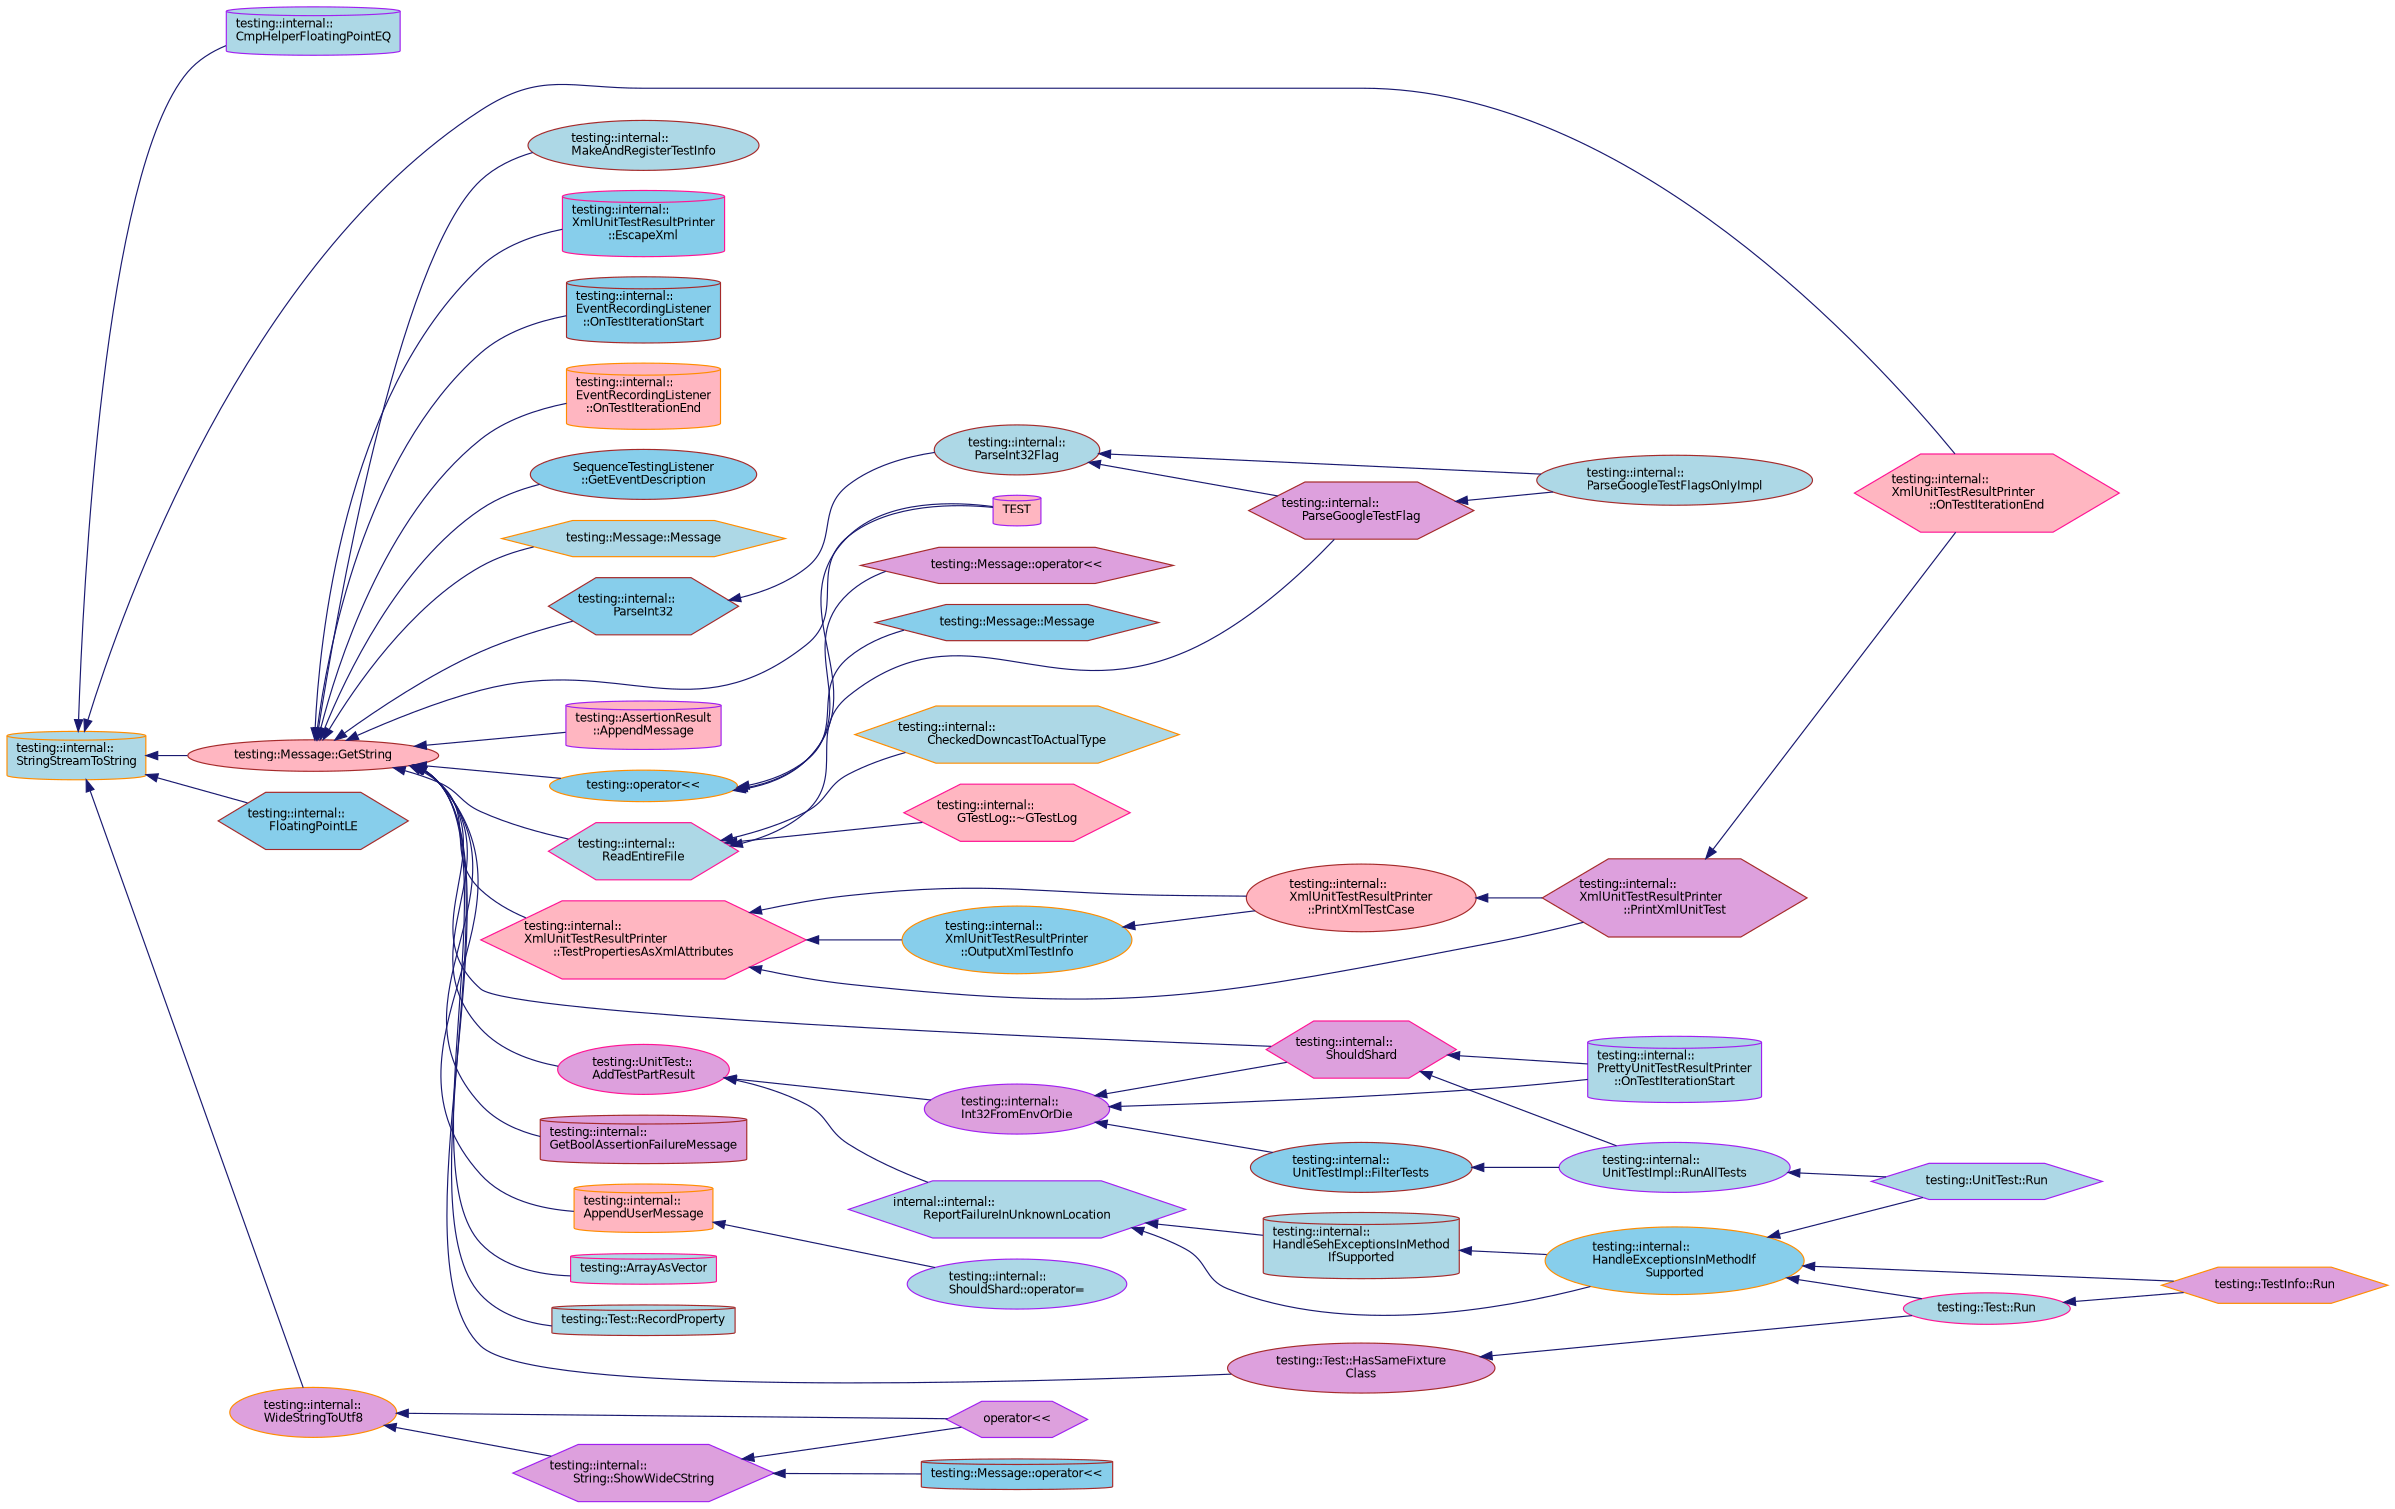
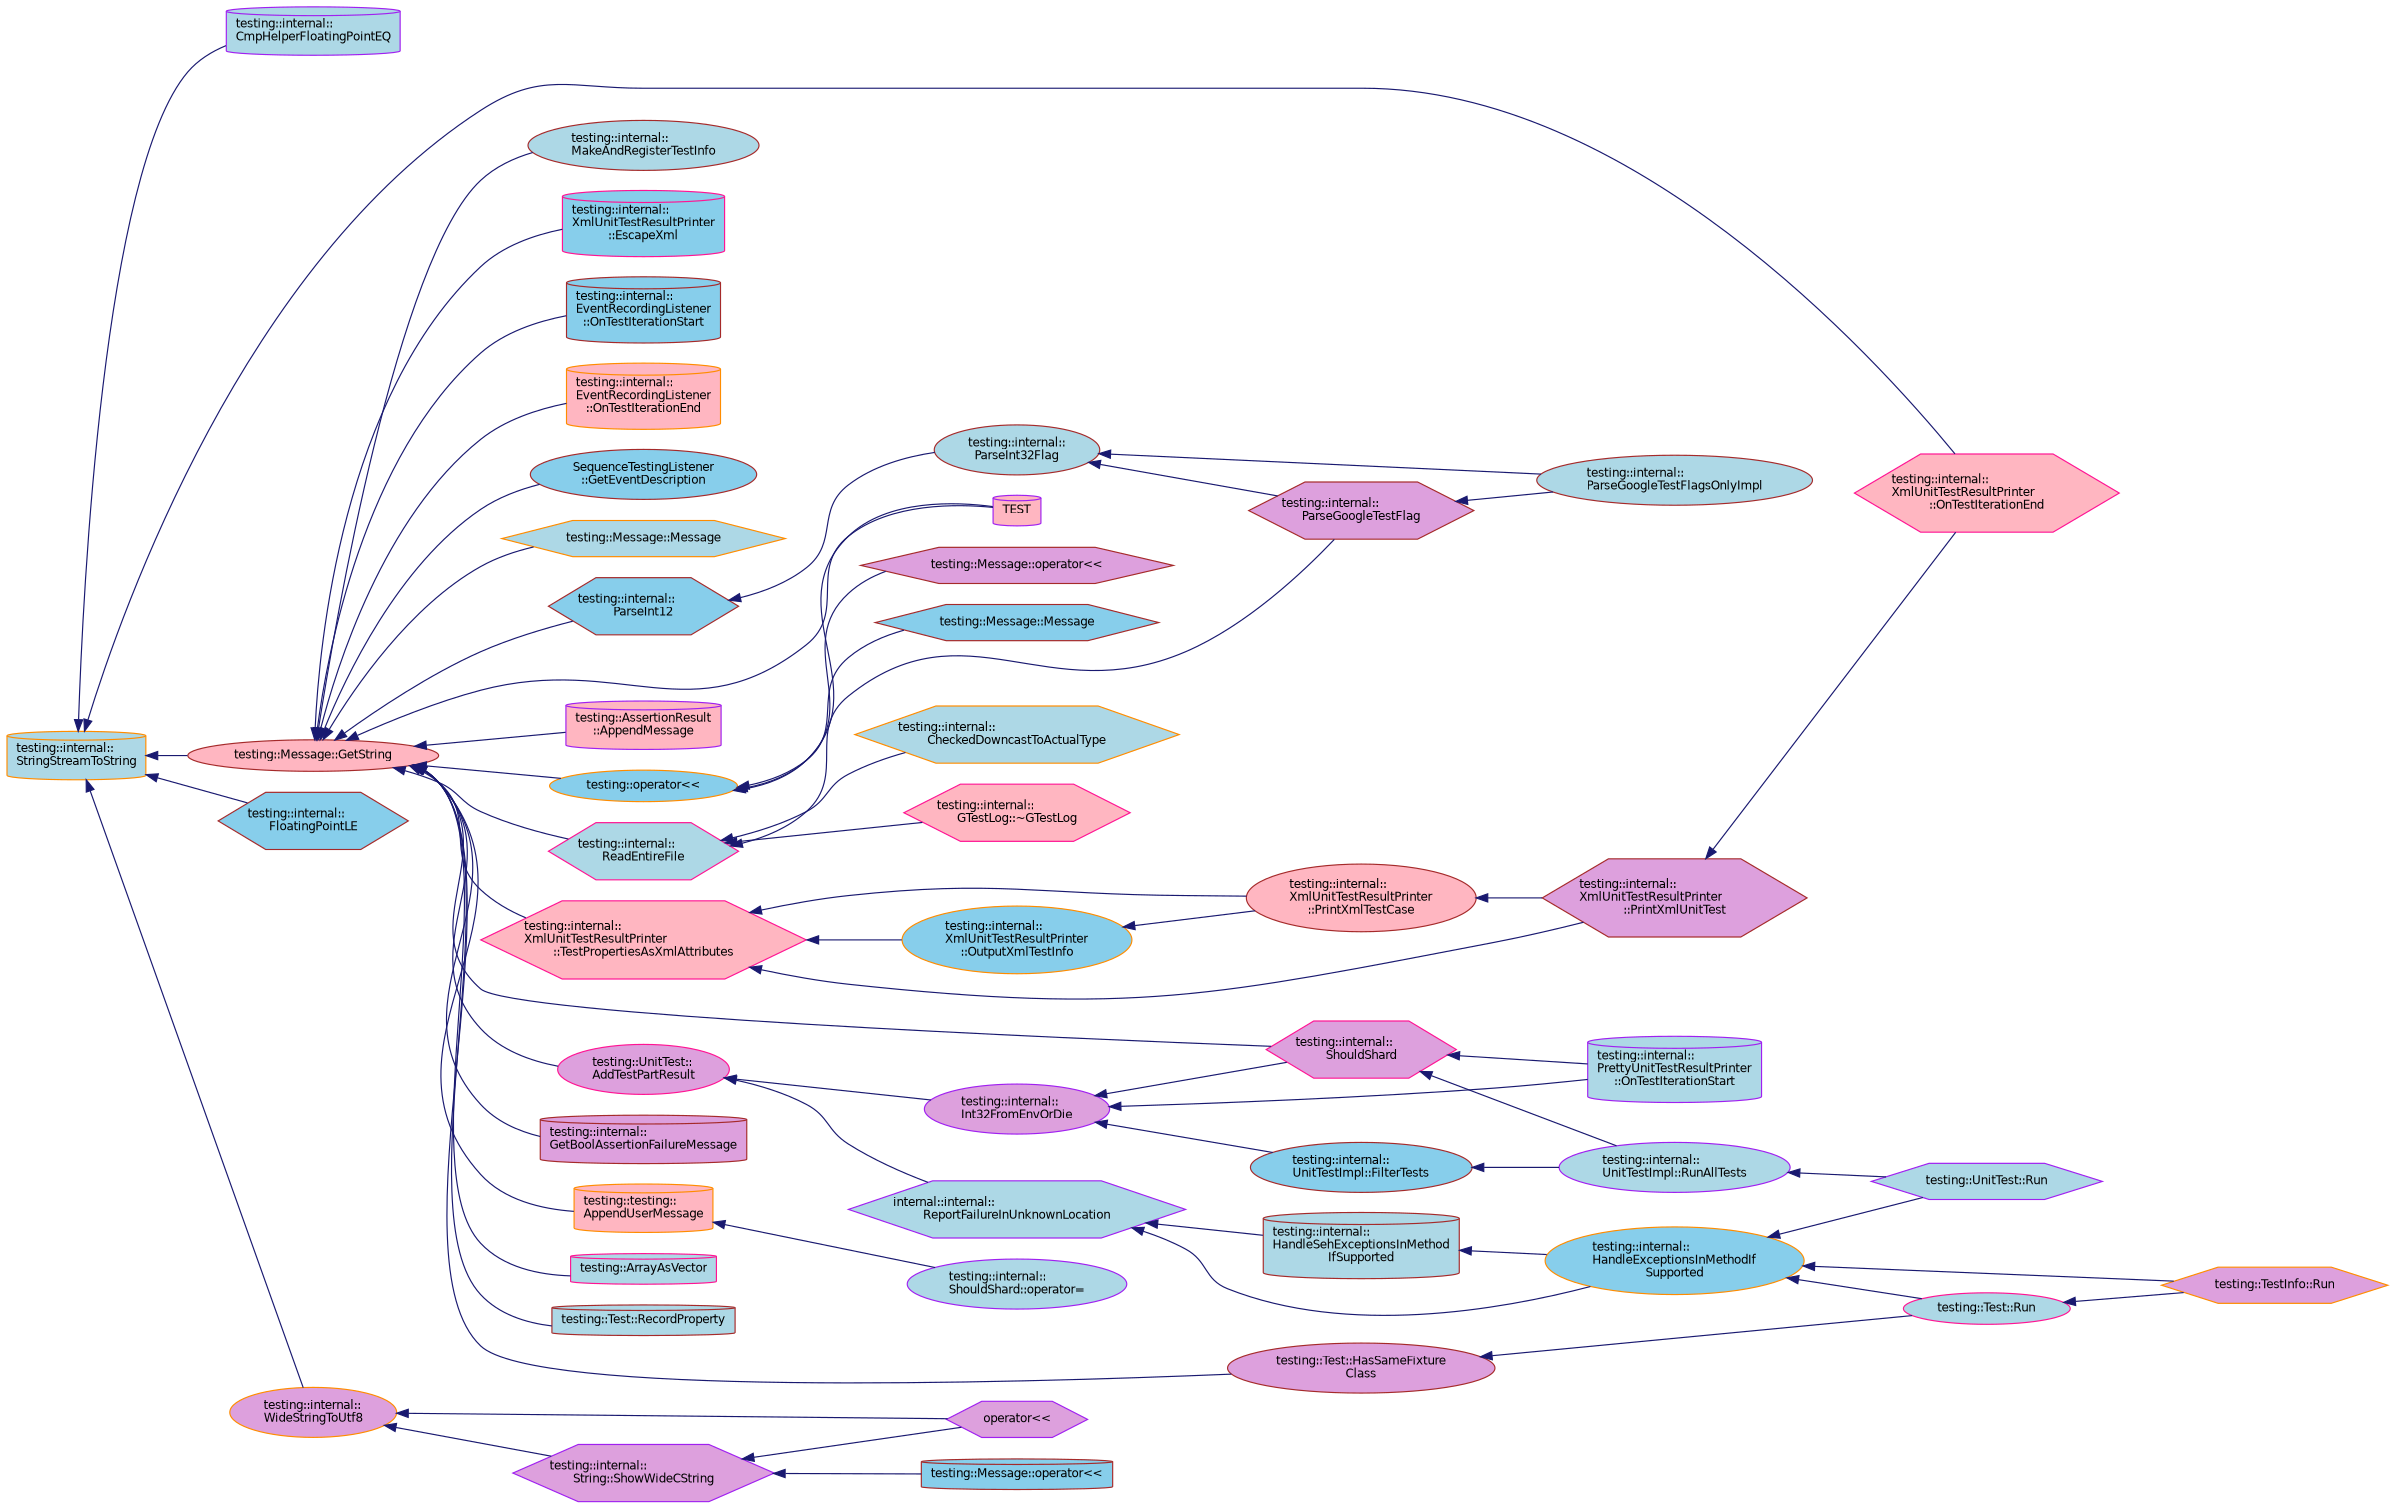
node "testing::internal:: ParseInt32": label "testing::internal:: ParseInt32" -> "testing::internal:: ParseInt12"
node "testing::internal:: AppendUserMessage": label "testing::internal:: AppendUserMessage" -> "testing::testing:: AppendUserMessage"
